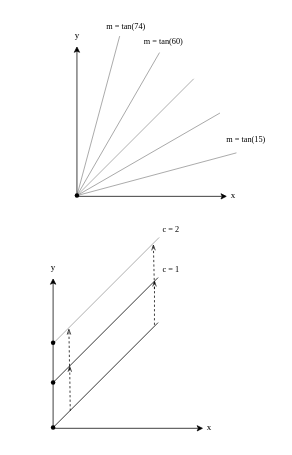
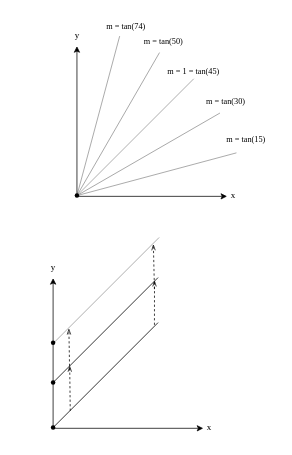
node "m = tan(60)": label "m = tan(60)" -> "m = tan(50)"
node "m = 1 = tan(45)": added
node "m = tan(30)": added
node "c = 2": removed
node "c = 1": removed
